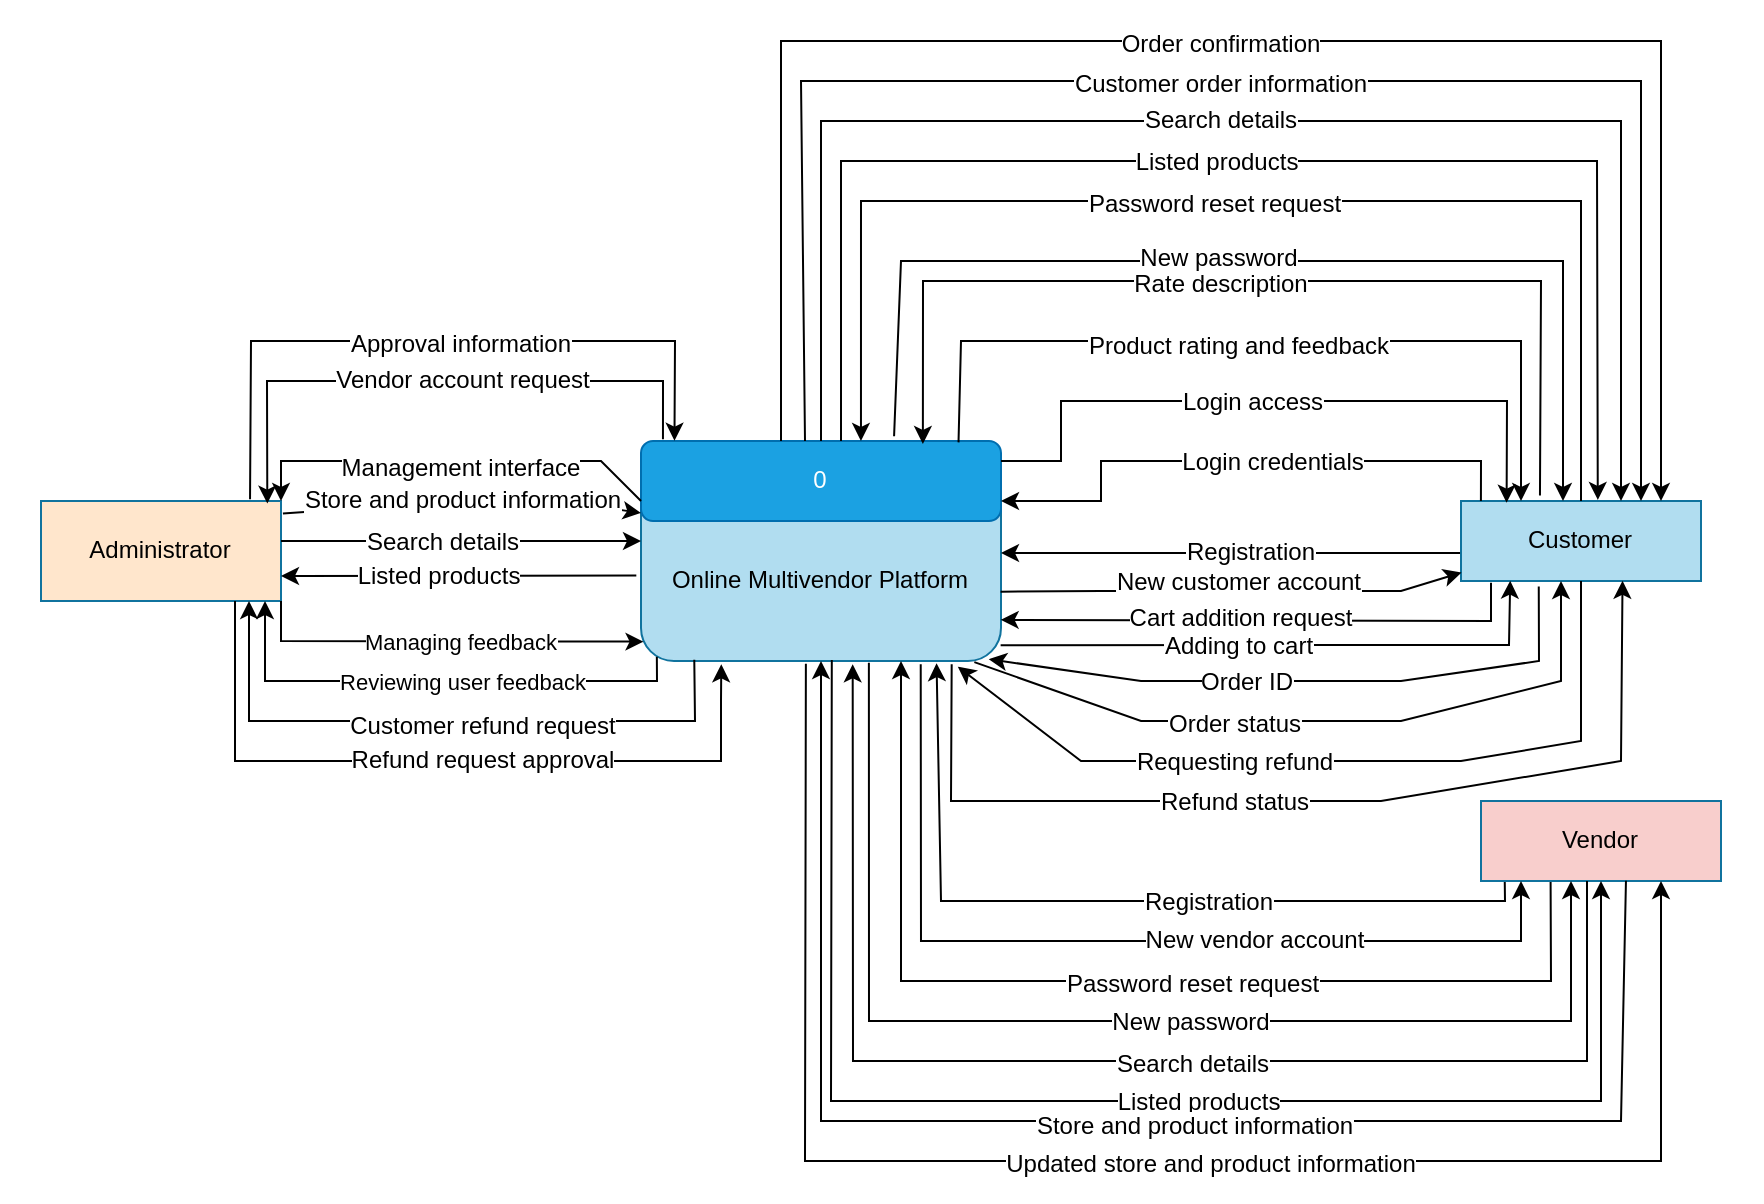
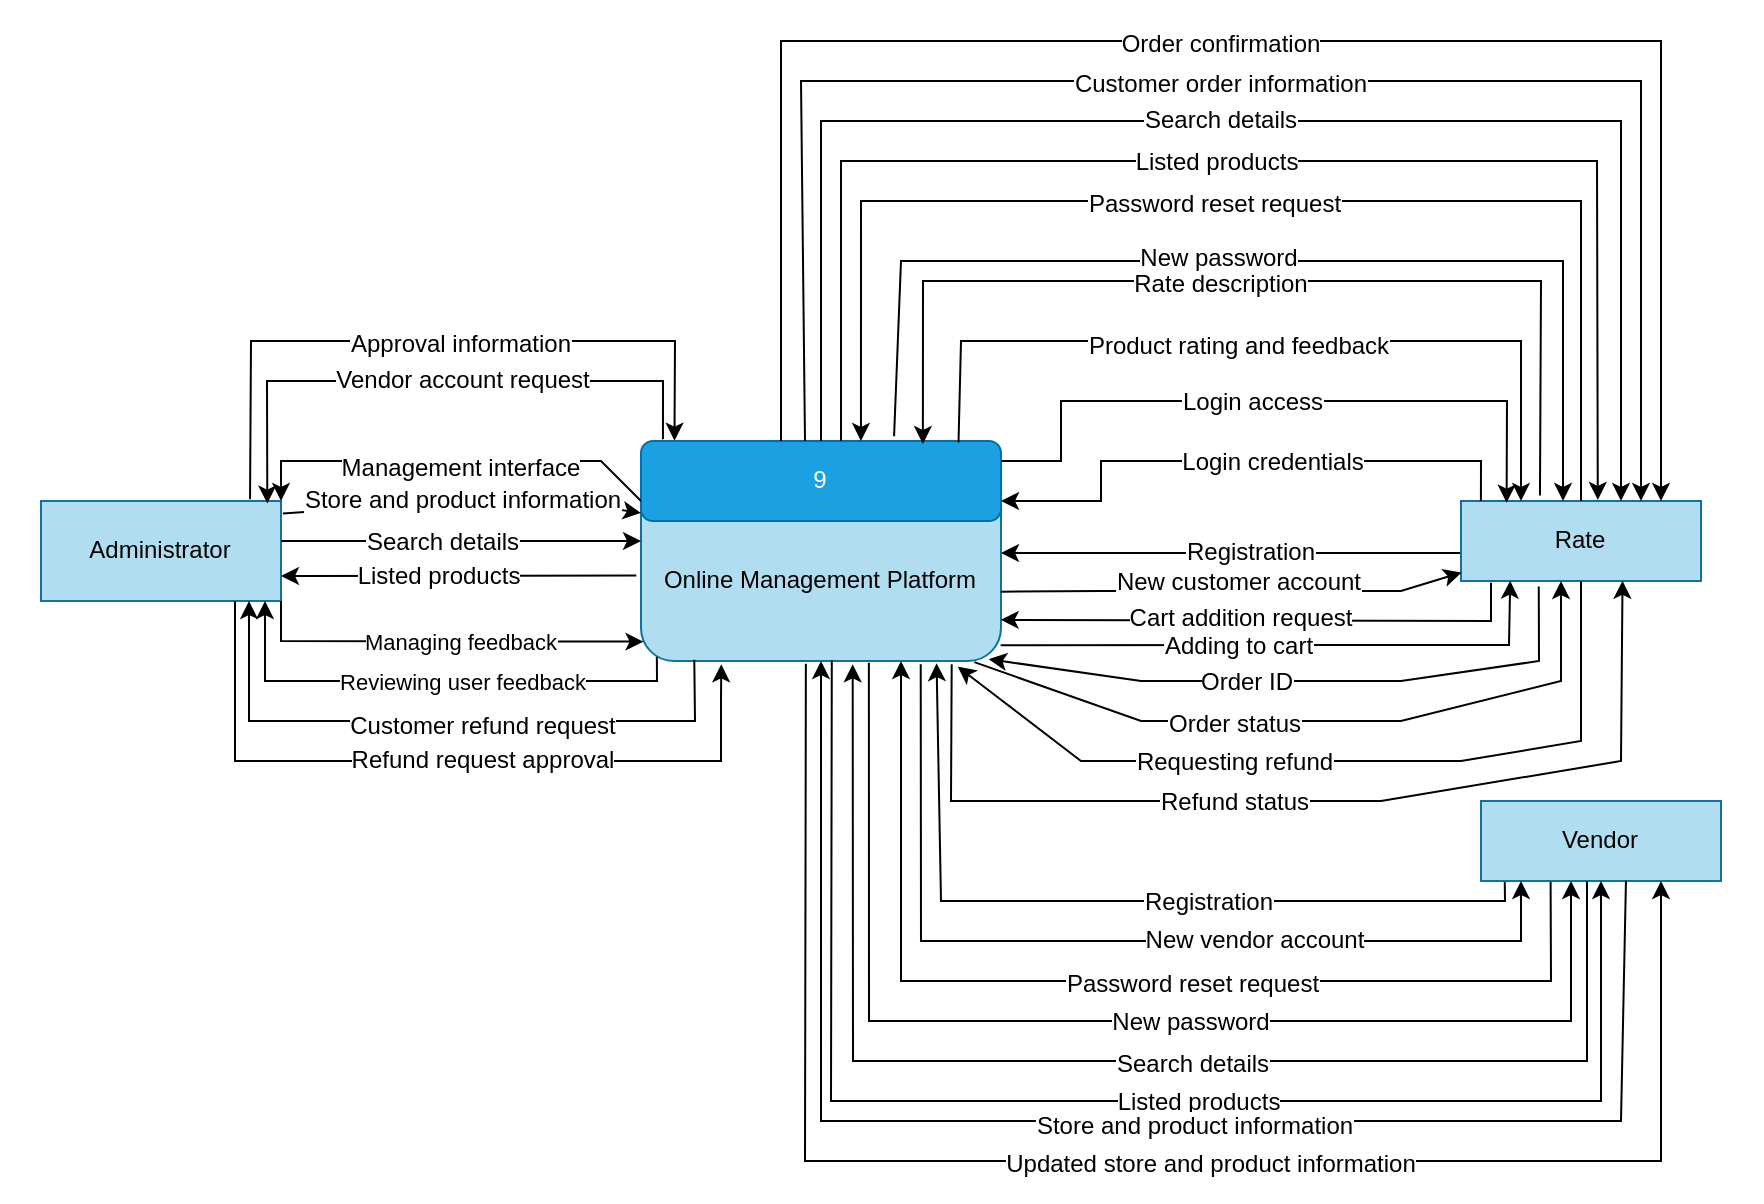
node "0": label "0" -> "9"
node "Customer": label "Customer" -> "Rate"
node "Administrator": fillcolor #ffe6cc -> #b1ddf0
node "Online Multivendor Platform": label "Online Multivendor Platform" -> "Online Management Platform"
node "Vendor": fillcolor #f8cecc -> #b1ddf0
